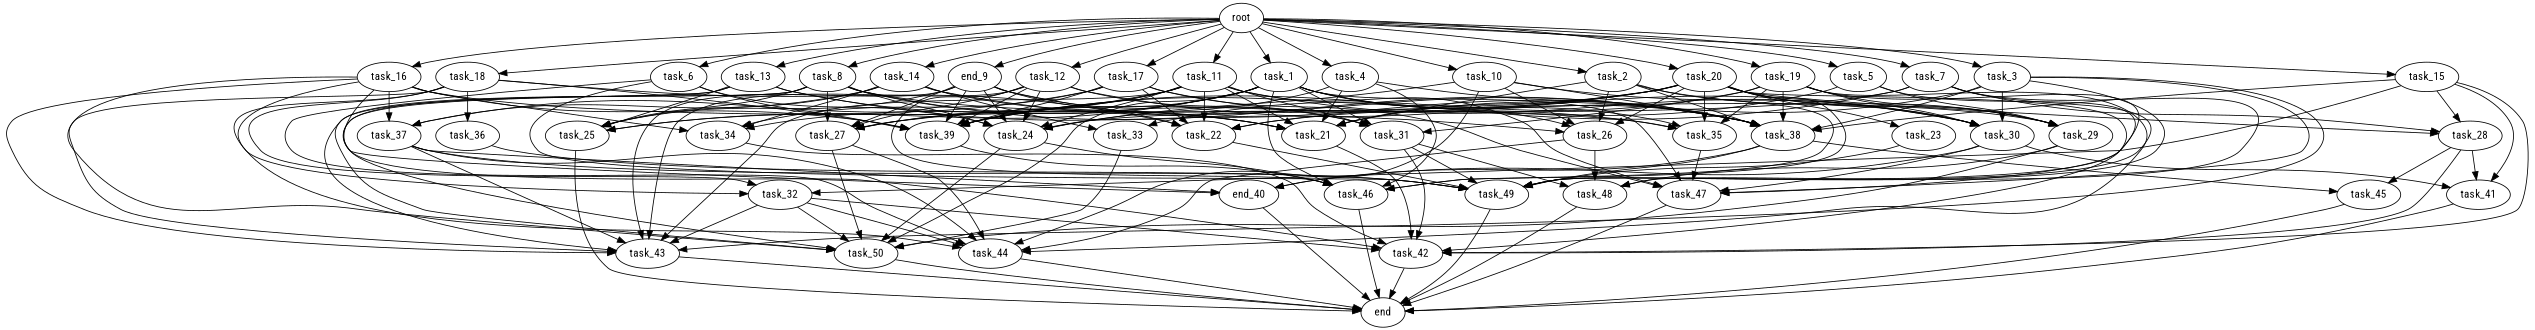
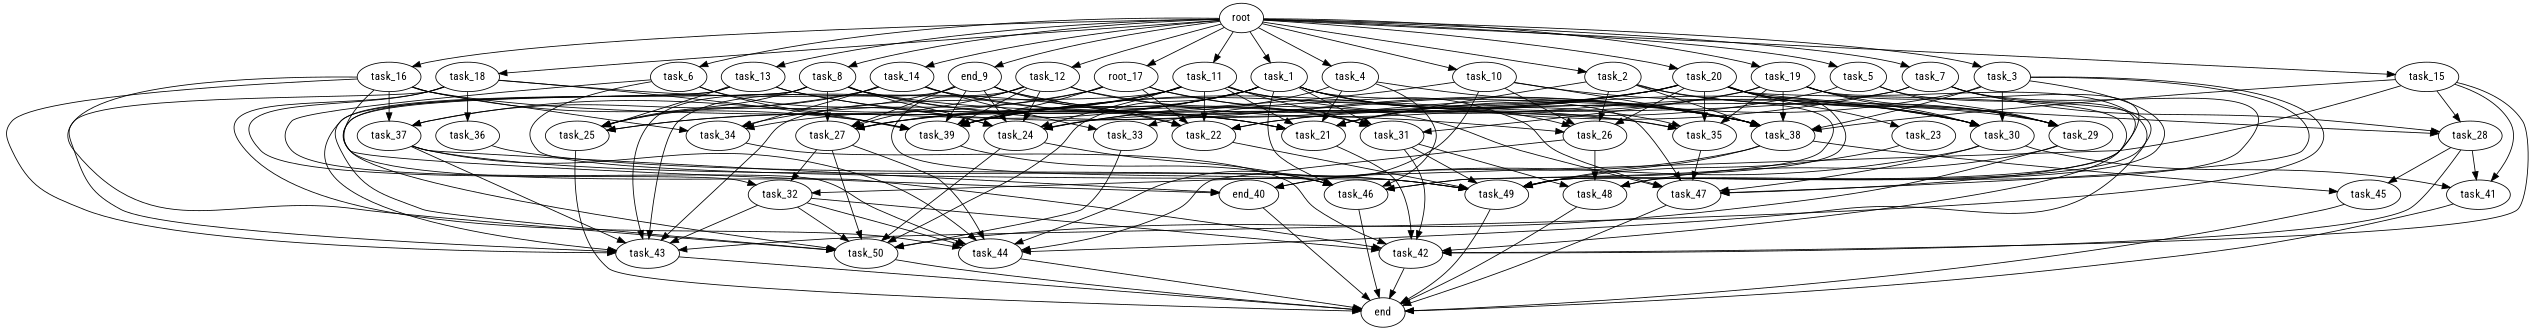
node "task_17": label "task_17" -> "root_17"
edge "task_16" -> "task_32": now "task_27" -> "task_32"
